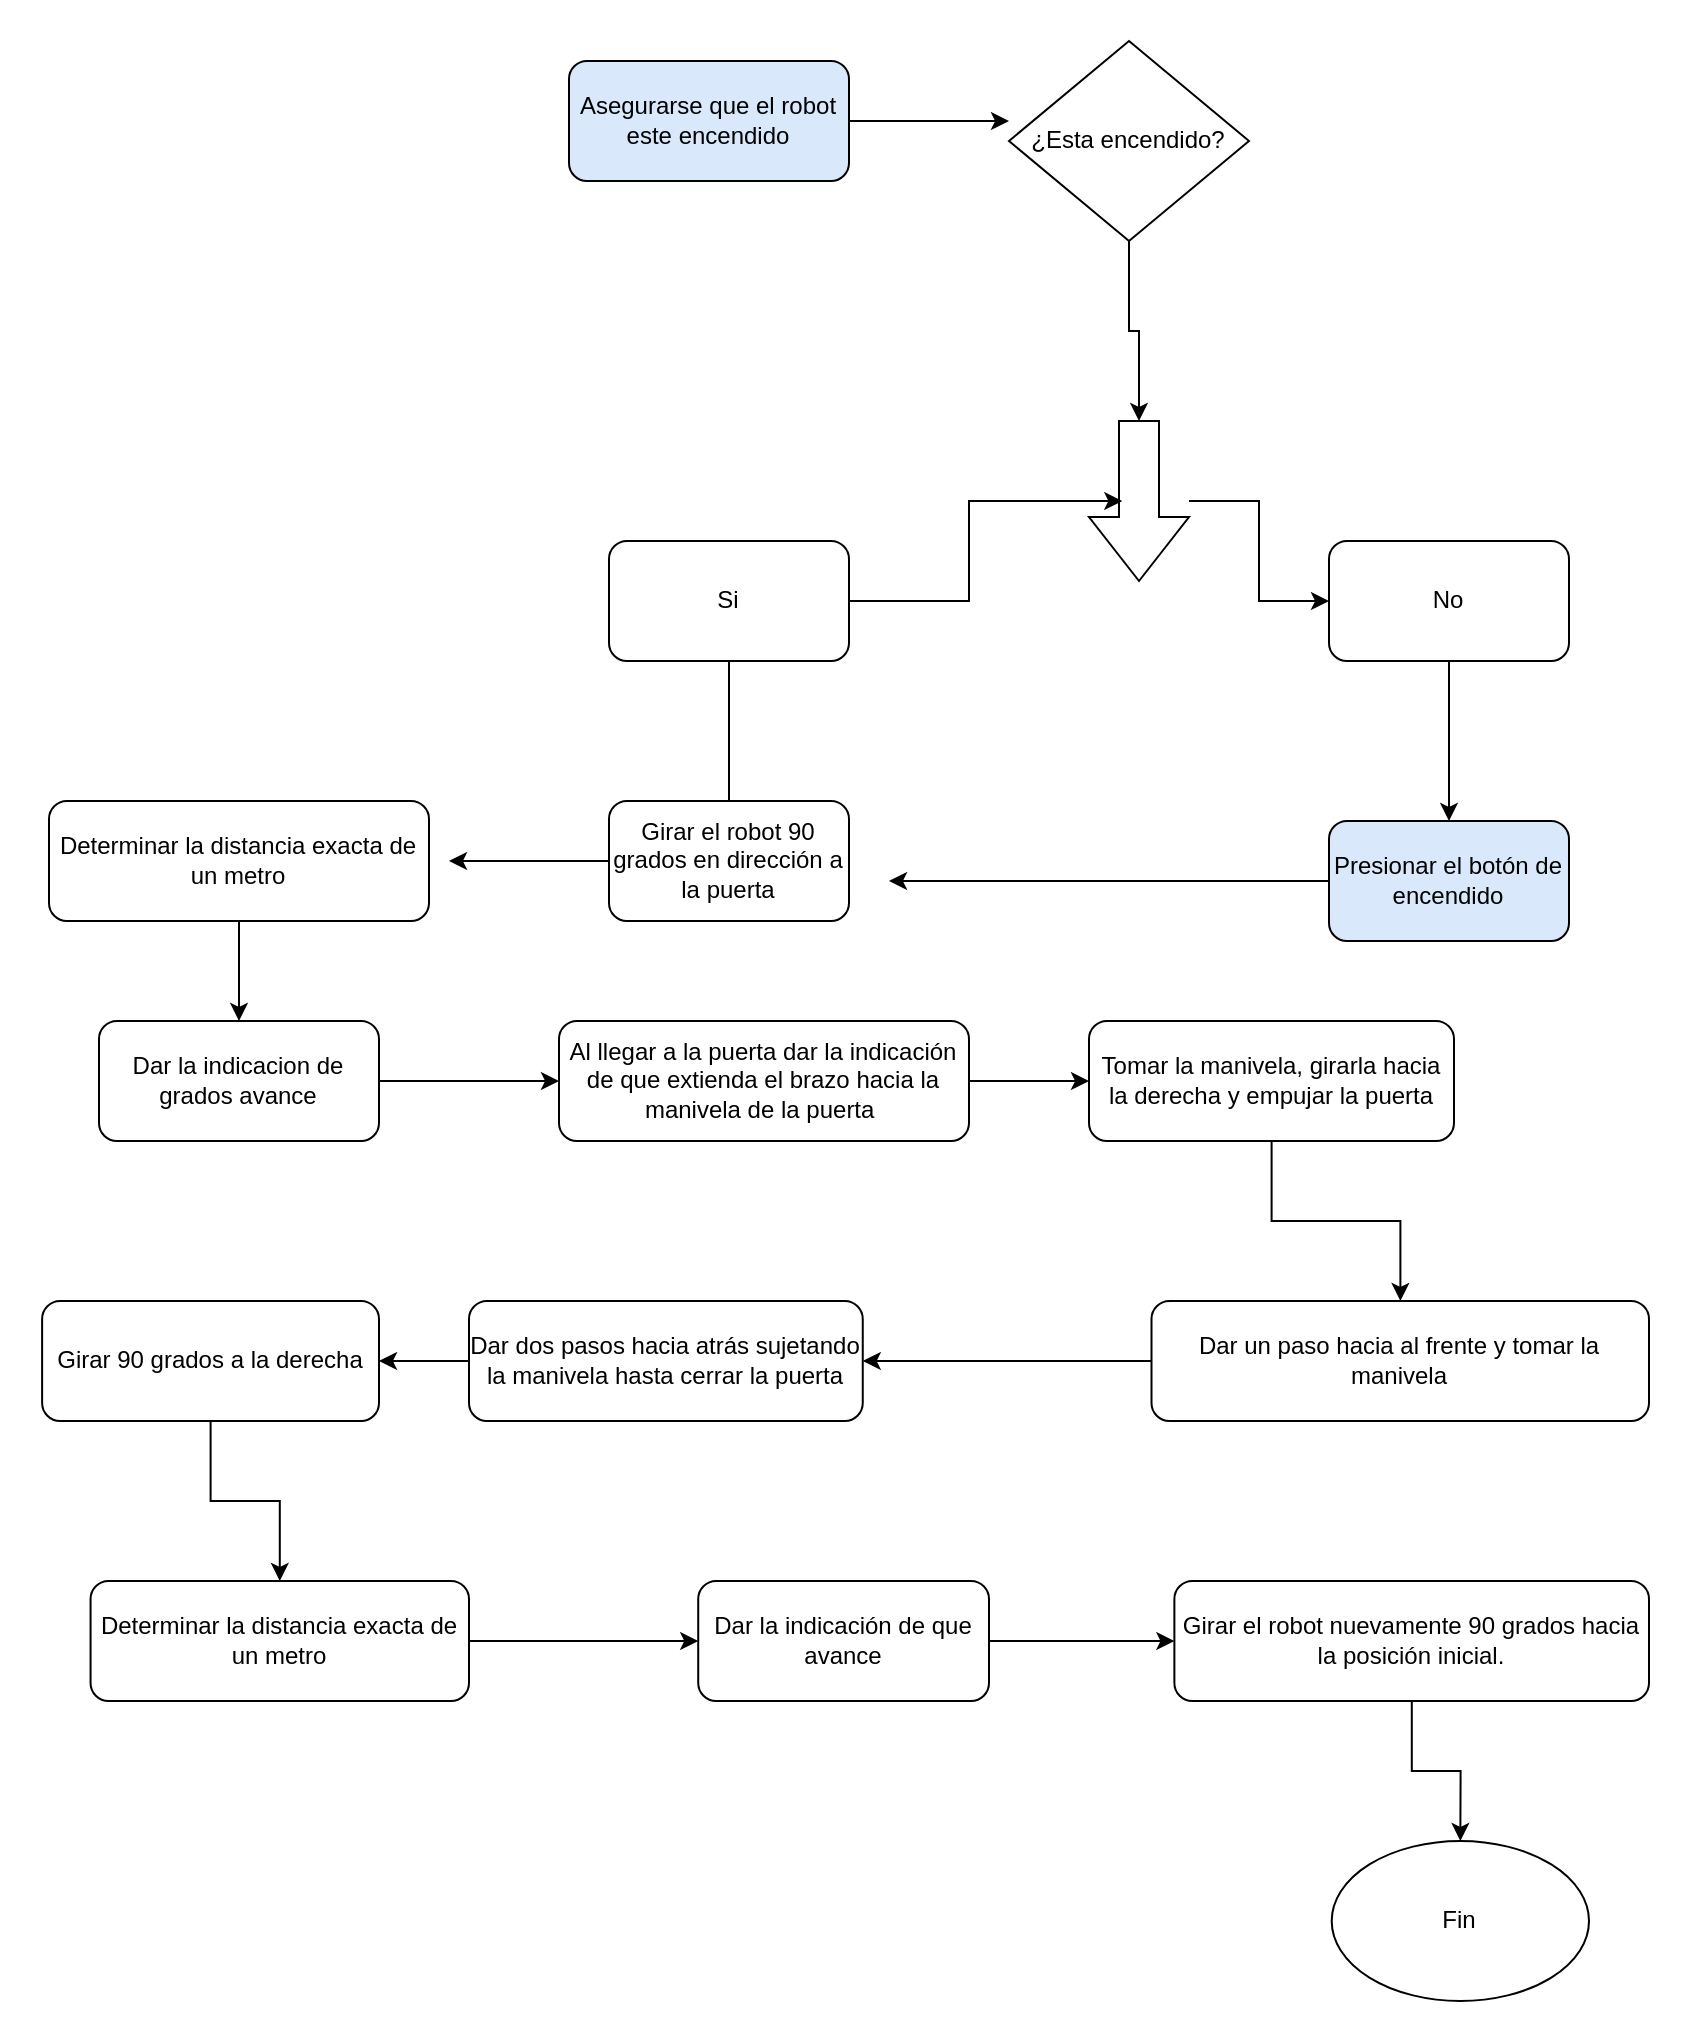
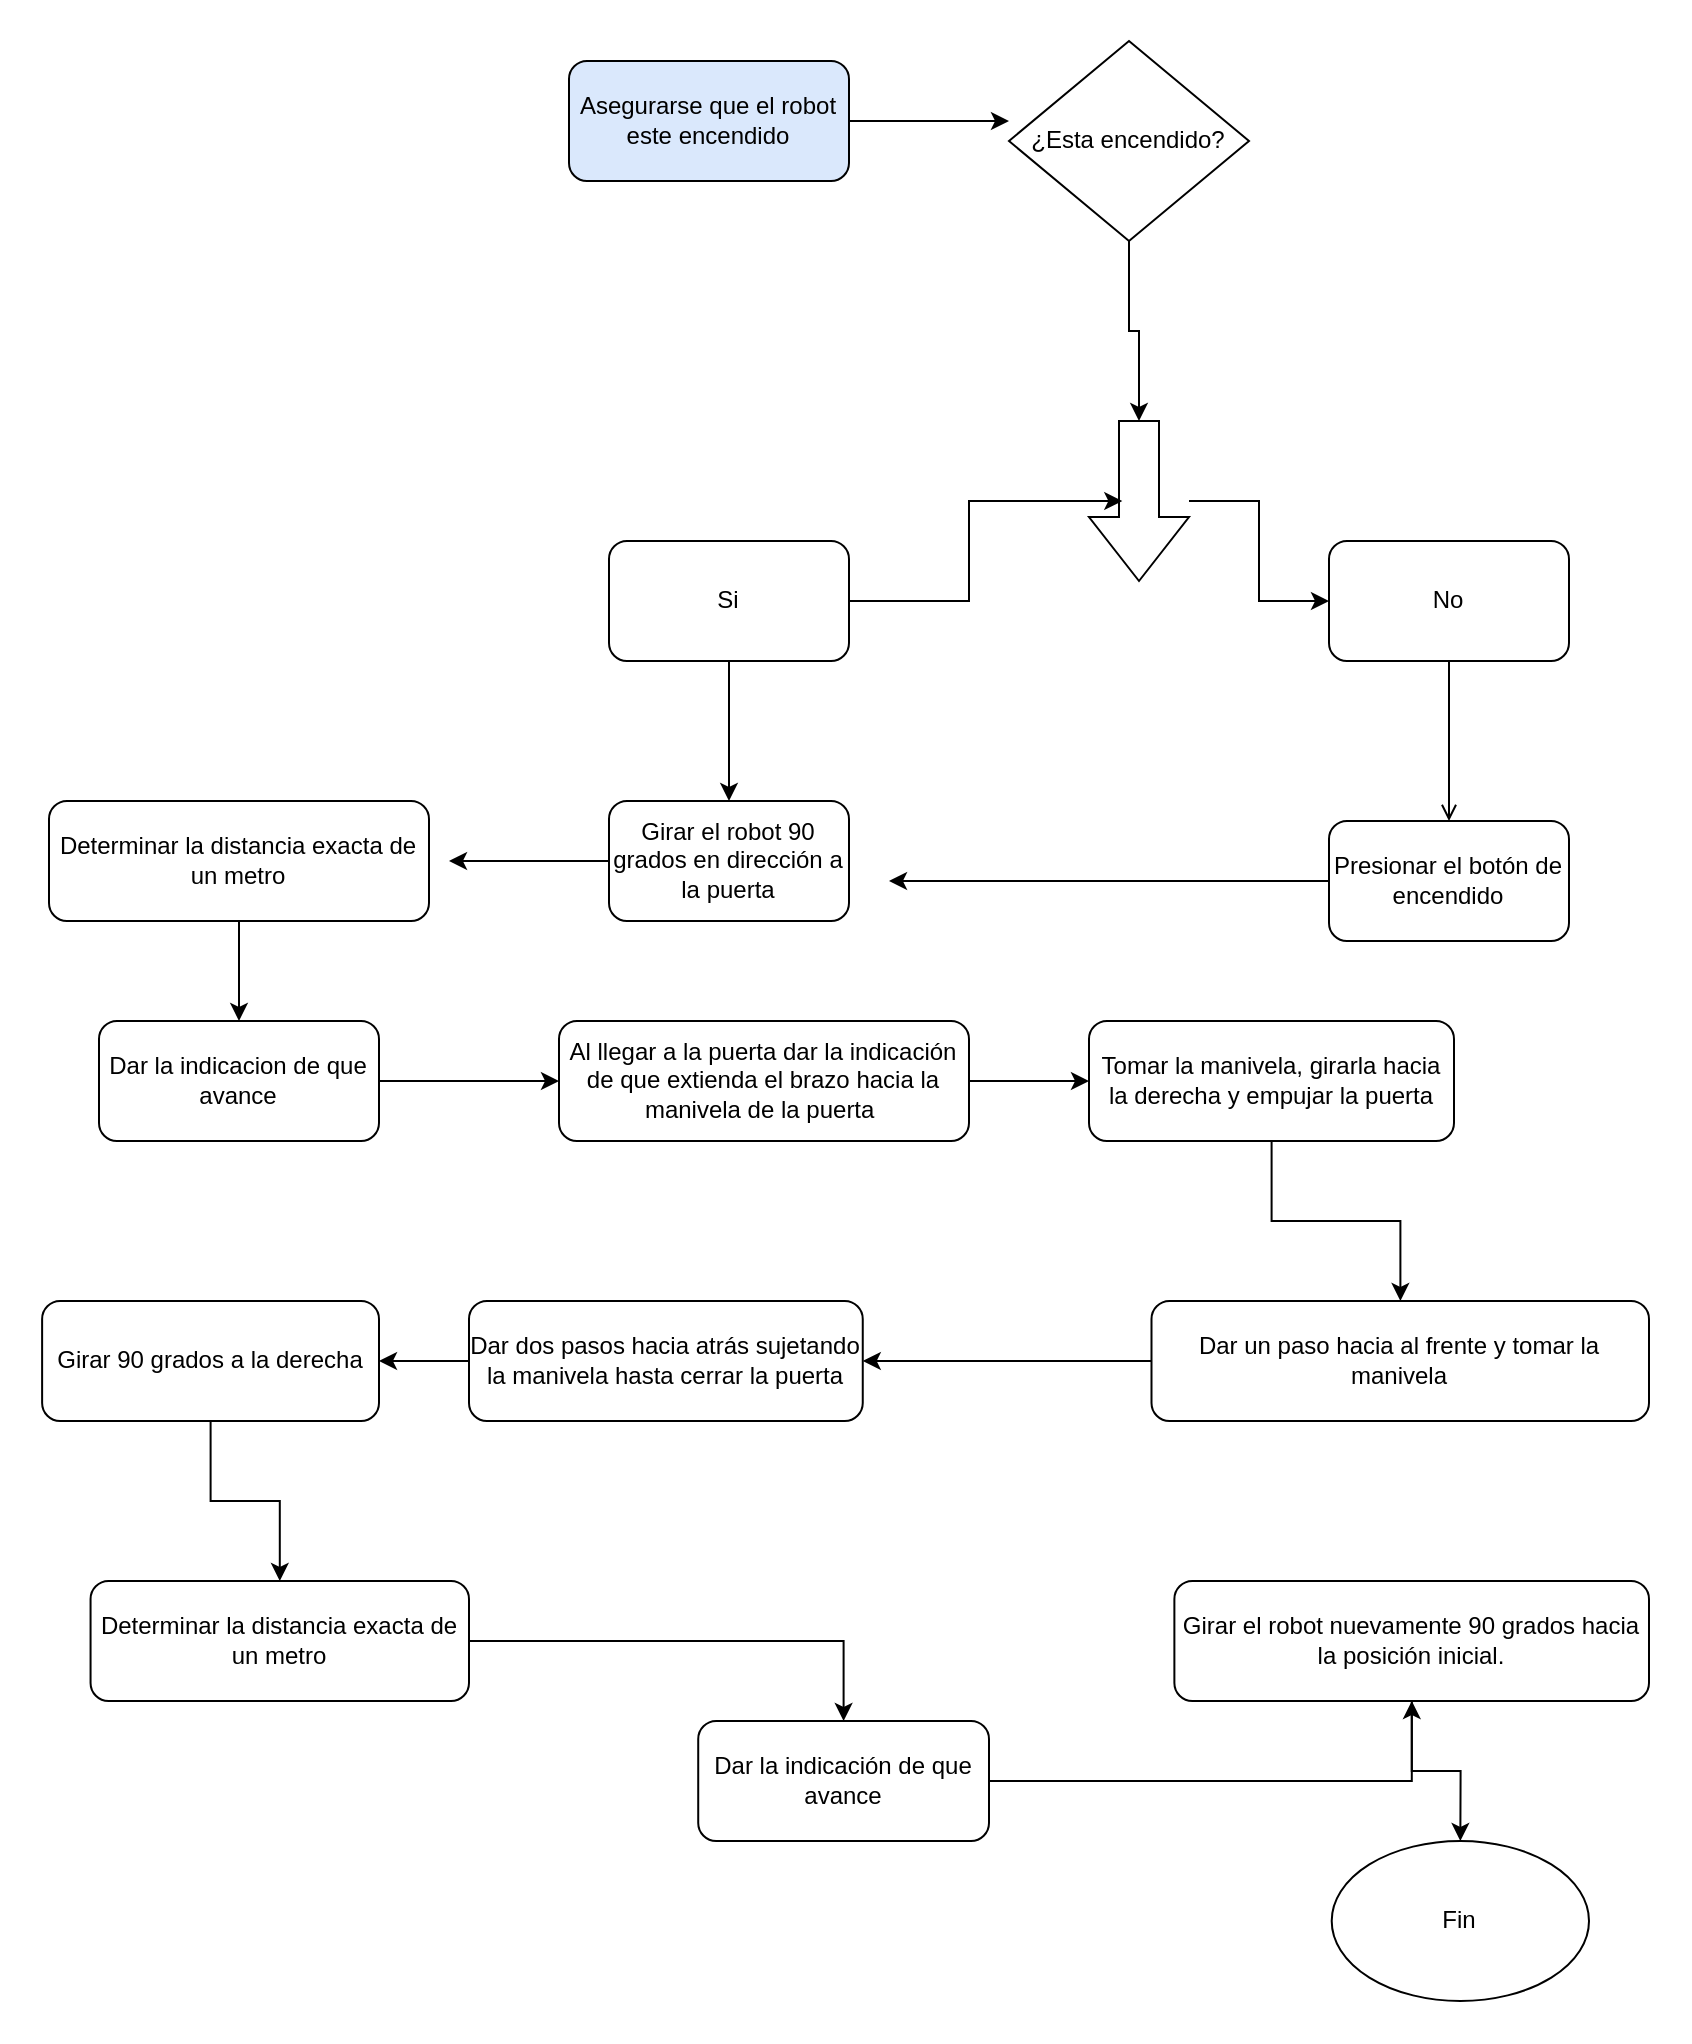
edge "Si" -- "Girar el robot 90 grados en dirección a la puerta": arrowhead none -> classic
edge "No" -> "Presionar el botón de encendido": arrowhead classic -> open
node "Presionar el botón de encendido": fillcolor #dae8fc -> #ffffff
node "Dar la indicacion de grados avance": label "Dar la indicacion de grados avance" -> "Dar la indicacion de que avance"
node "Dar la indicación de que avance": moved (844, 1641) -> (844, 1781)
